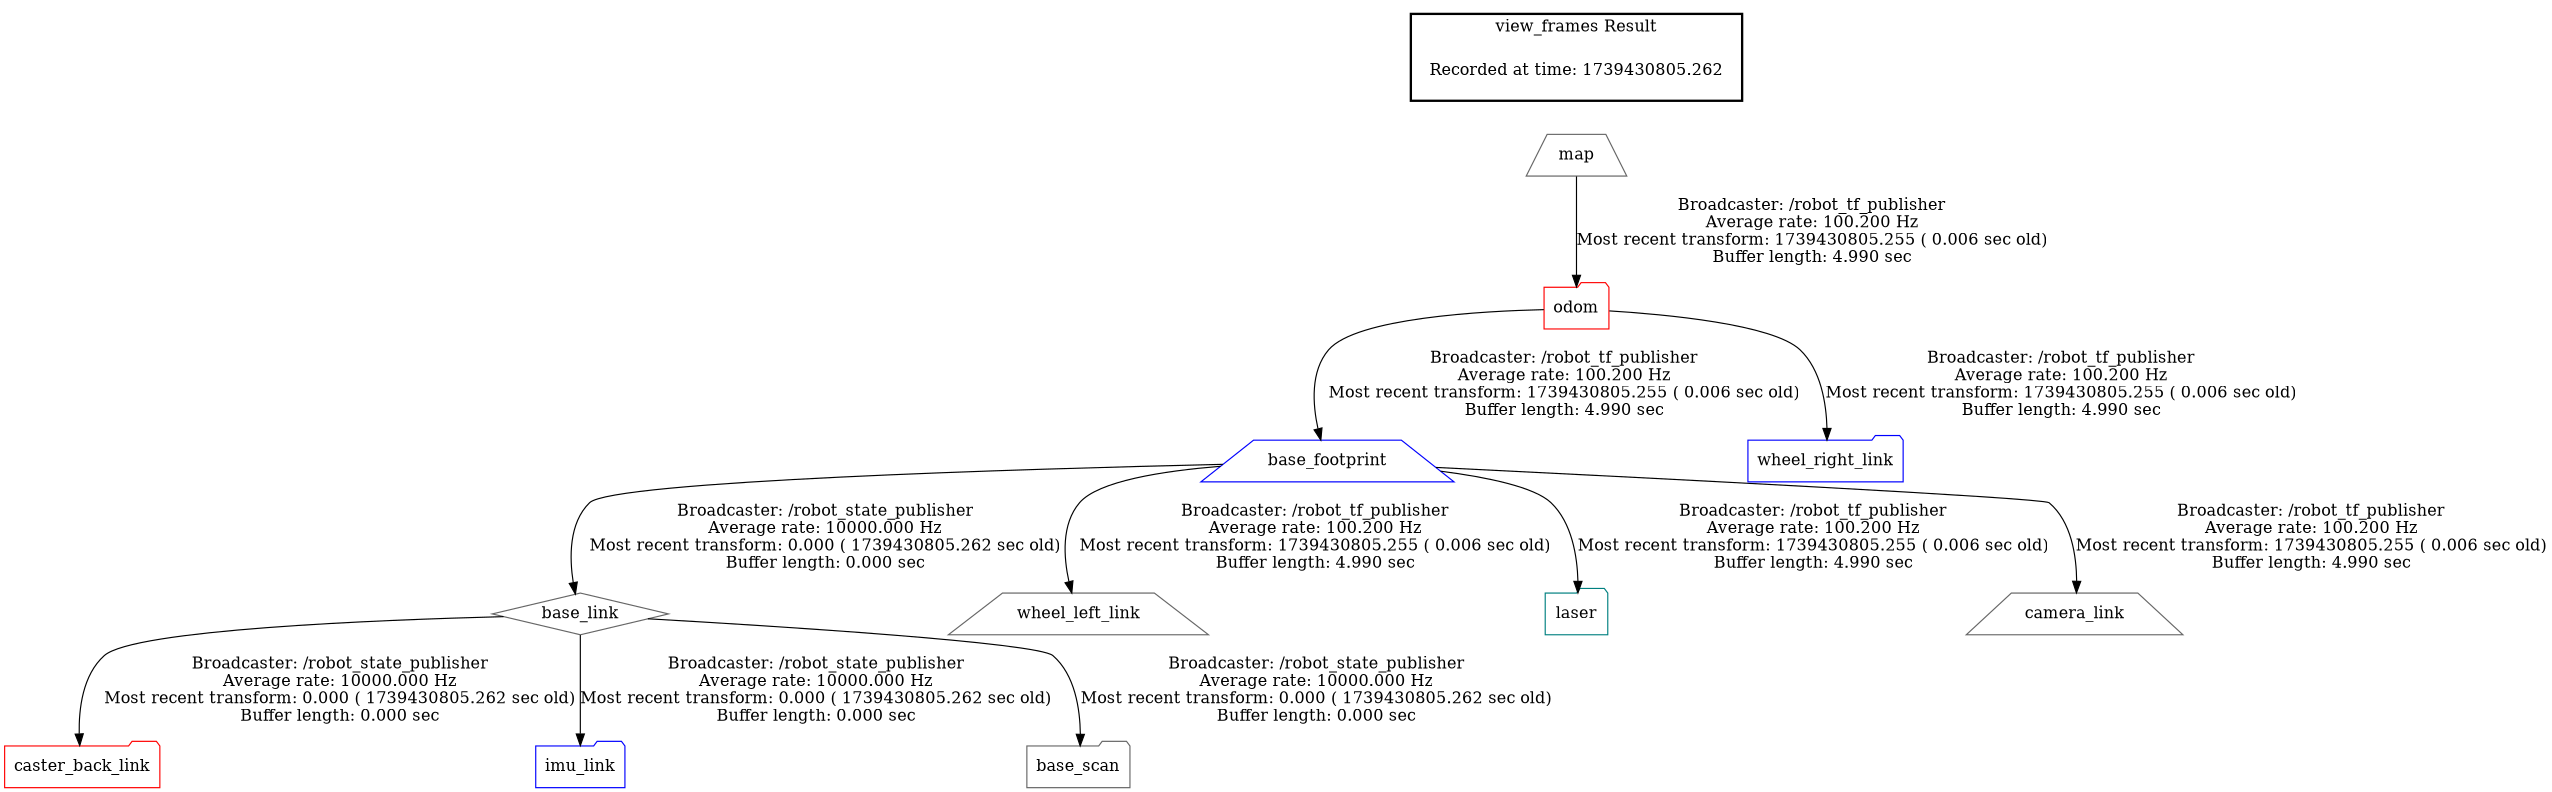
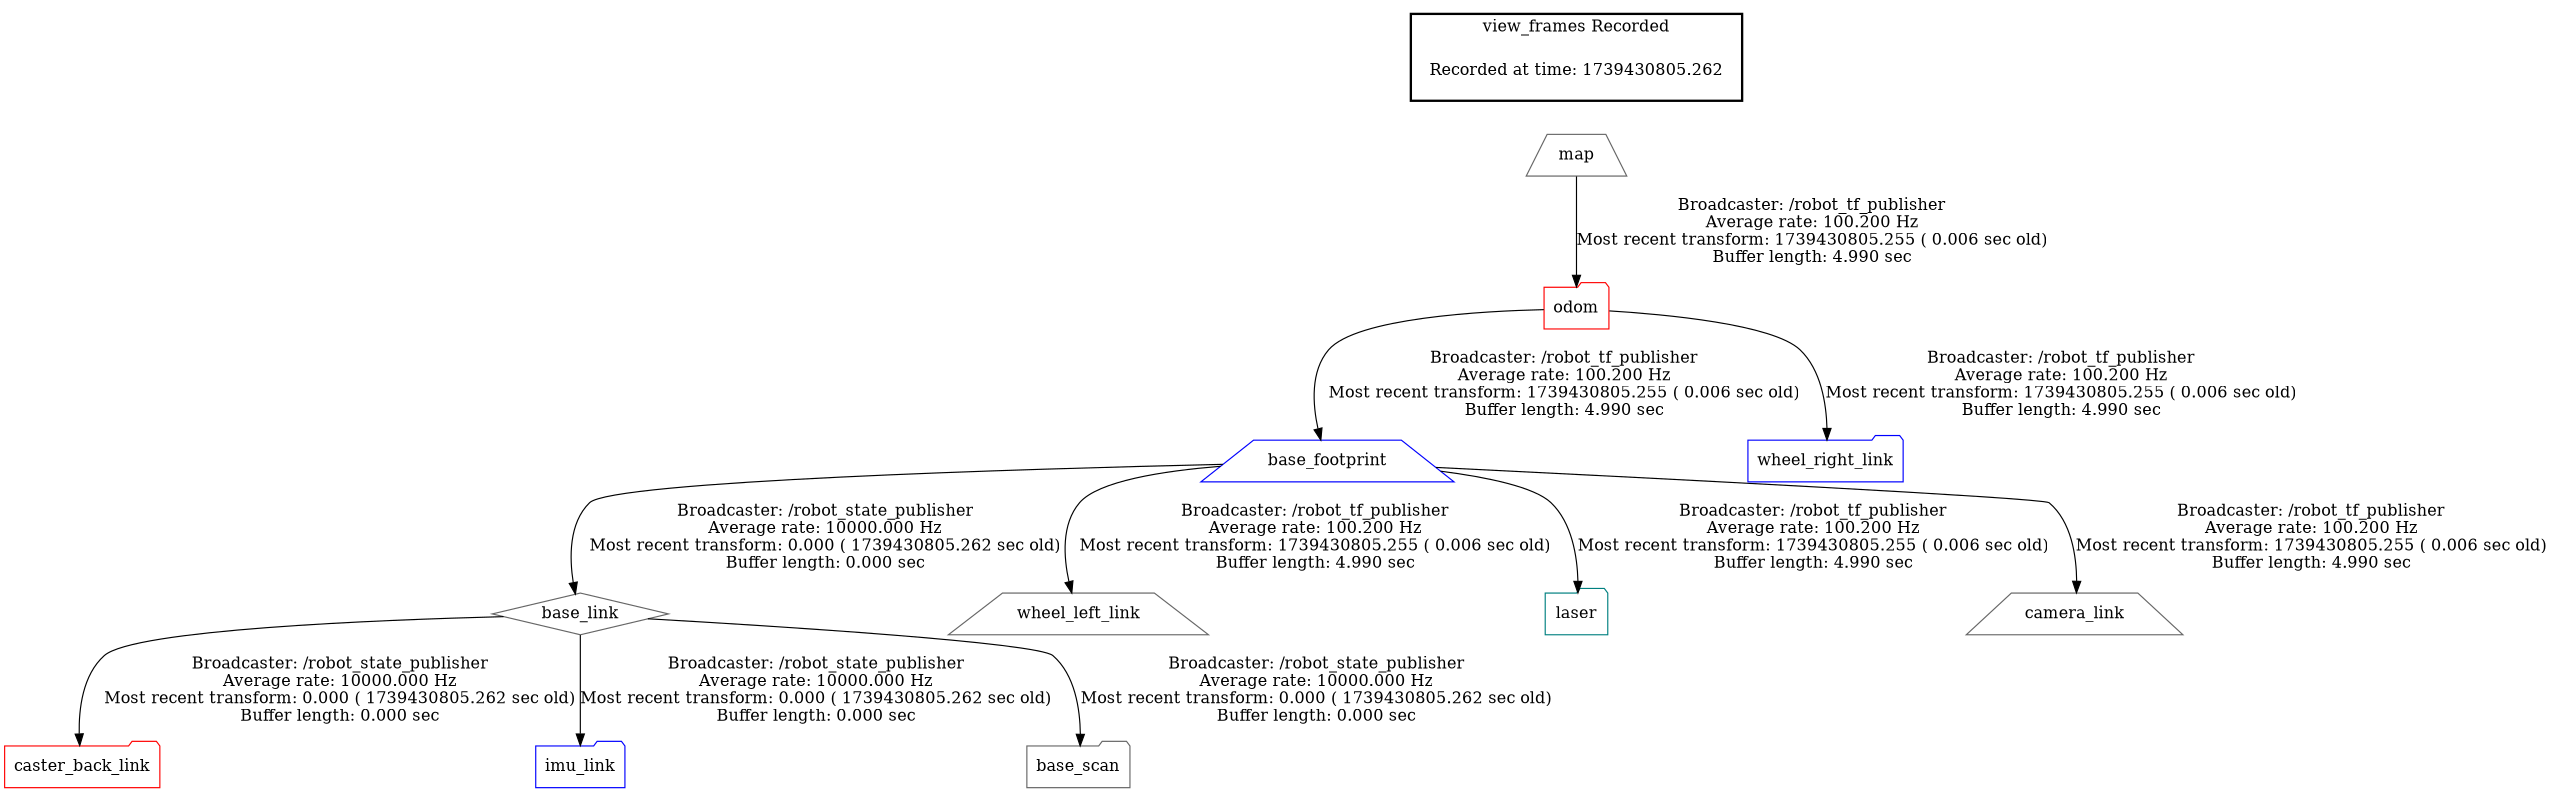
cluster "view_frames Result": label "view_frames Result" -> "view_frames Recorded"
